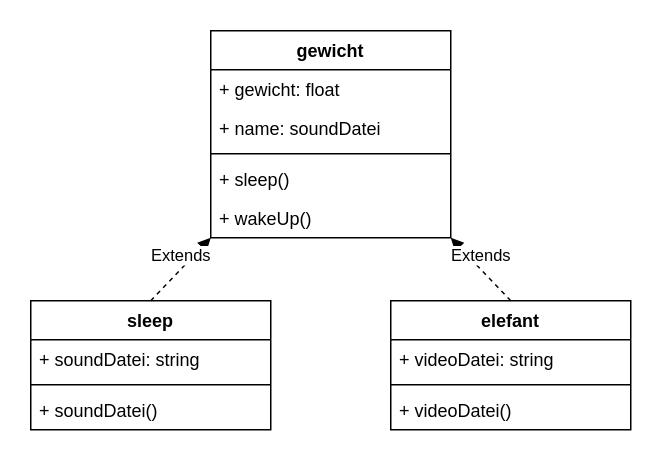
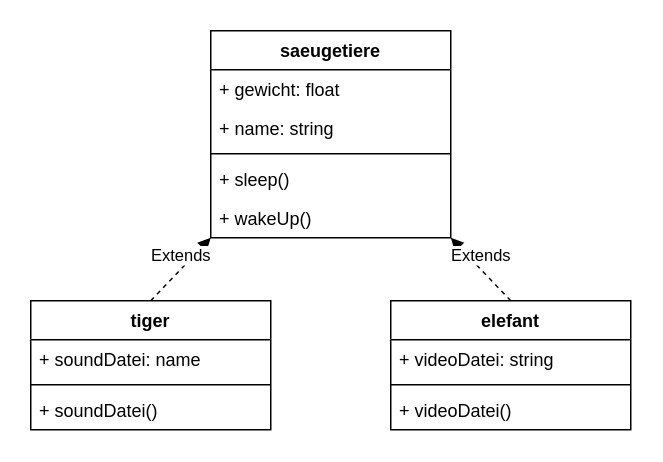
node "gewicht": label "gewicht" -> "saeugetiere"
node "+ name: soundDatei": label "+ name: soundDatei" -> "+ name: string"
node "sleep": label "sleep" -> "tiger"
node "+ soundDatei: string": label "+ soundDatei: string" -> "+ soundDatei: name"
